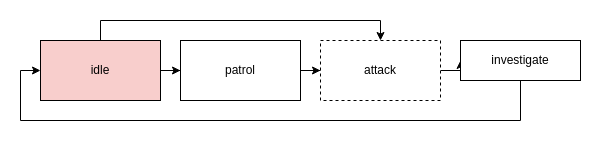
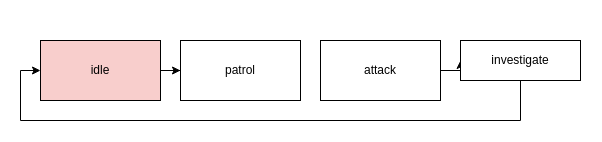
edge "idle" -> "attack": removed
edge "patrol" -> "attack": removed
node "attack": style dashed -> solid
